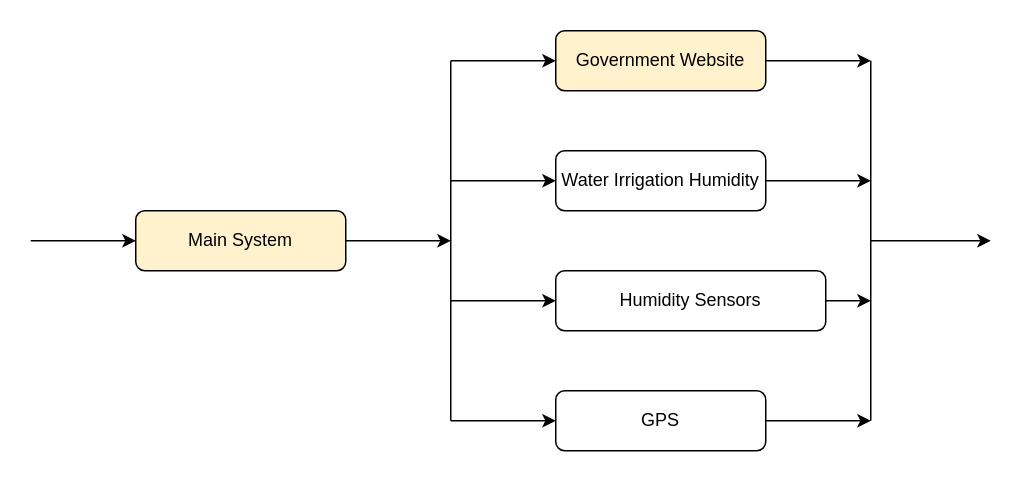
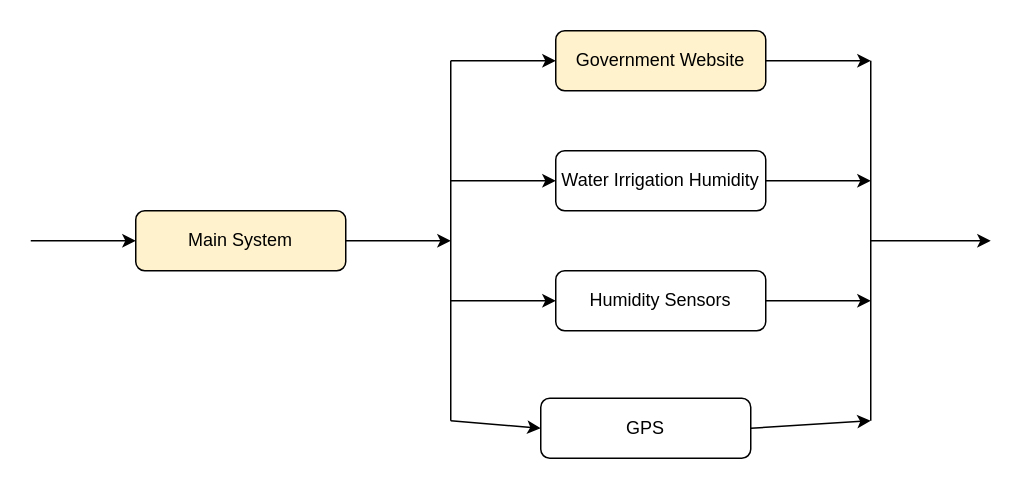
node "Humidity Sensors": size 270x60 -> 210x60
node "GPS": moved (661, 421) -> (646, 428)
